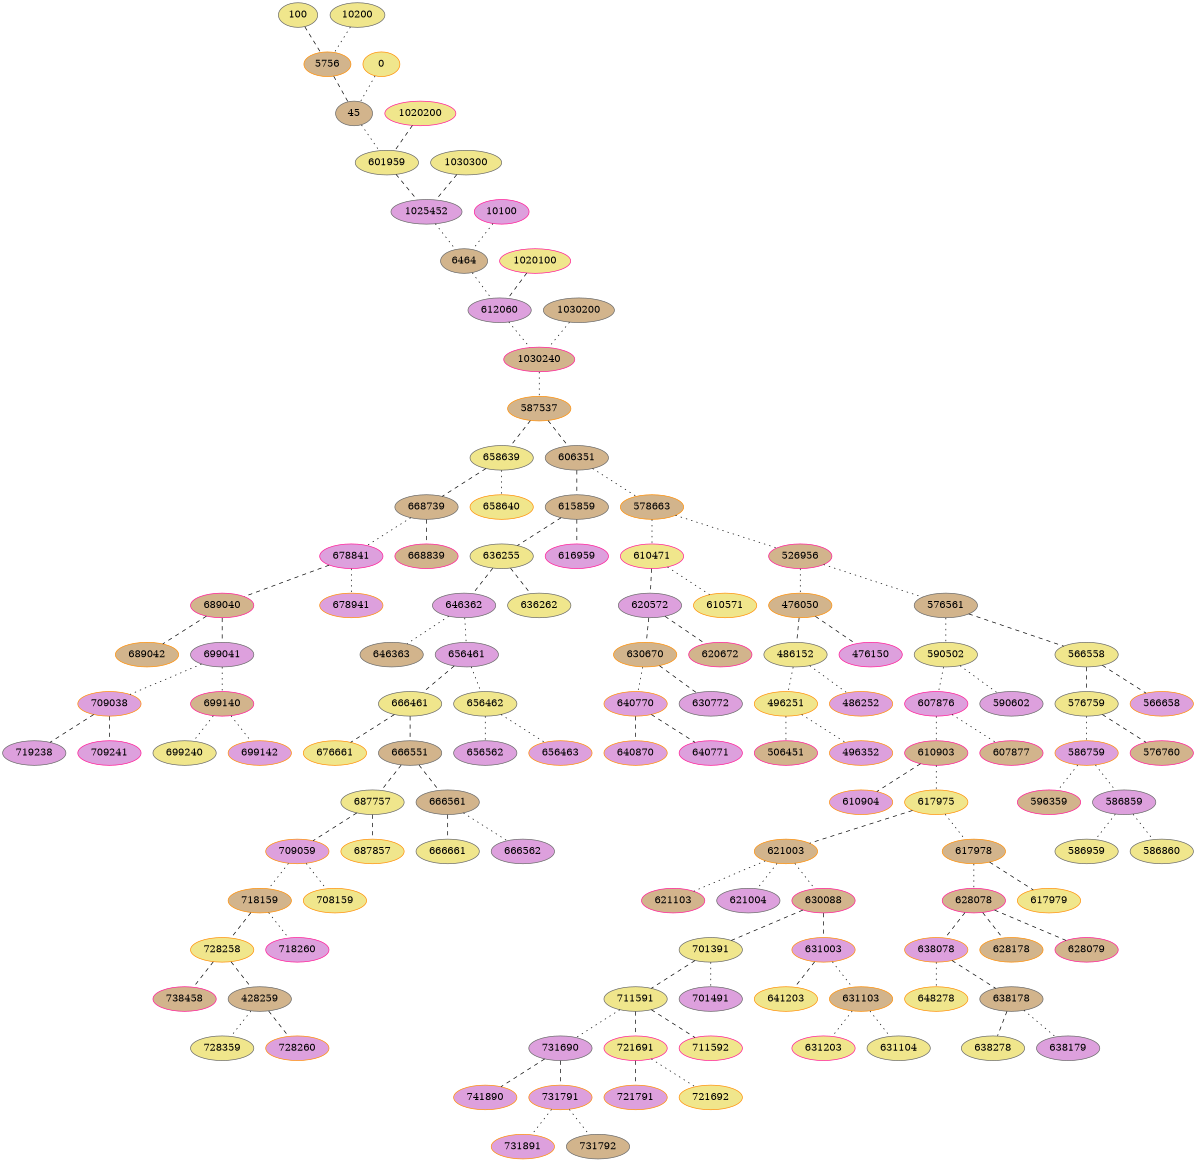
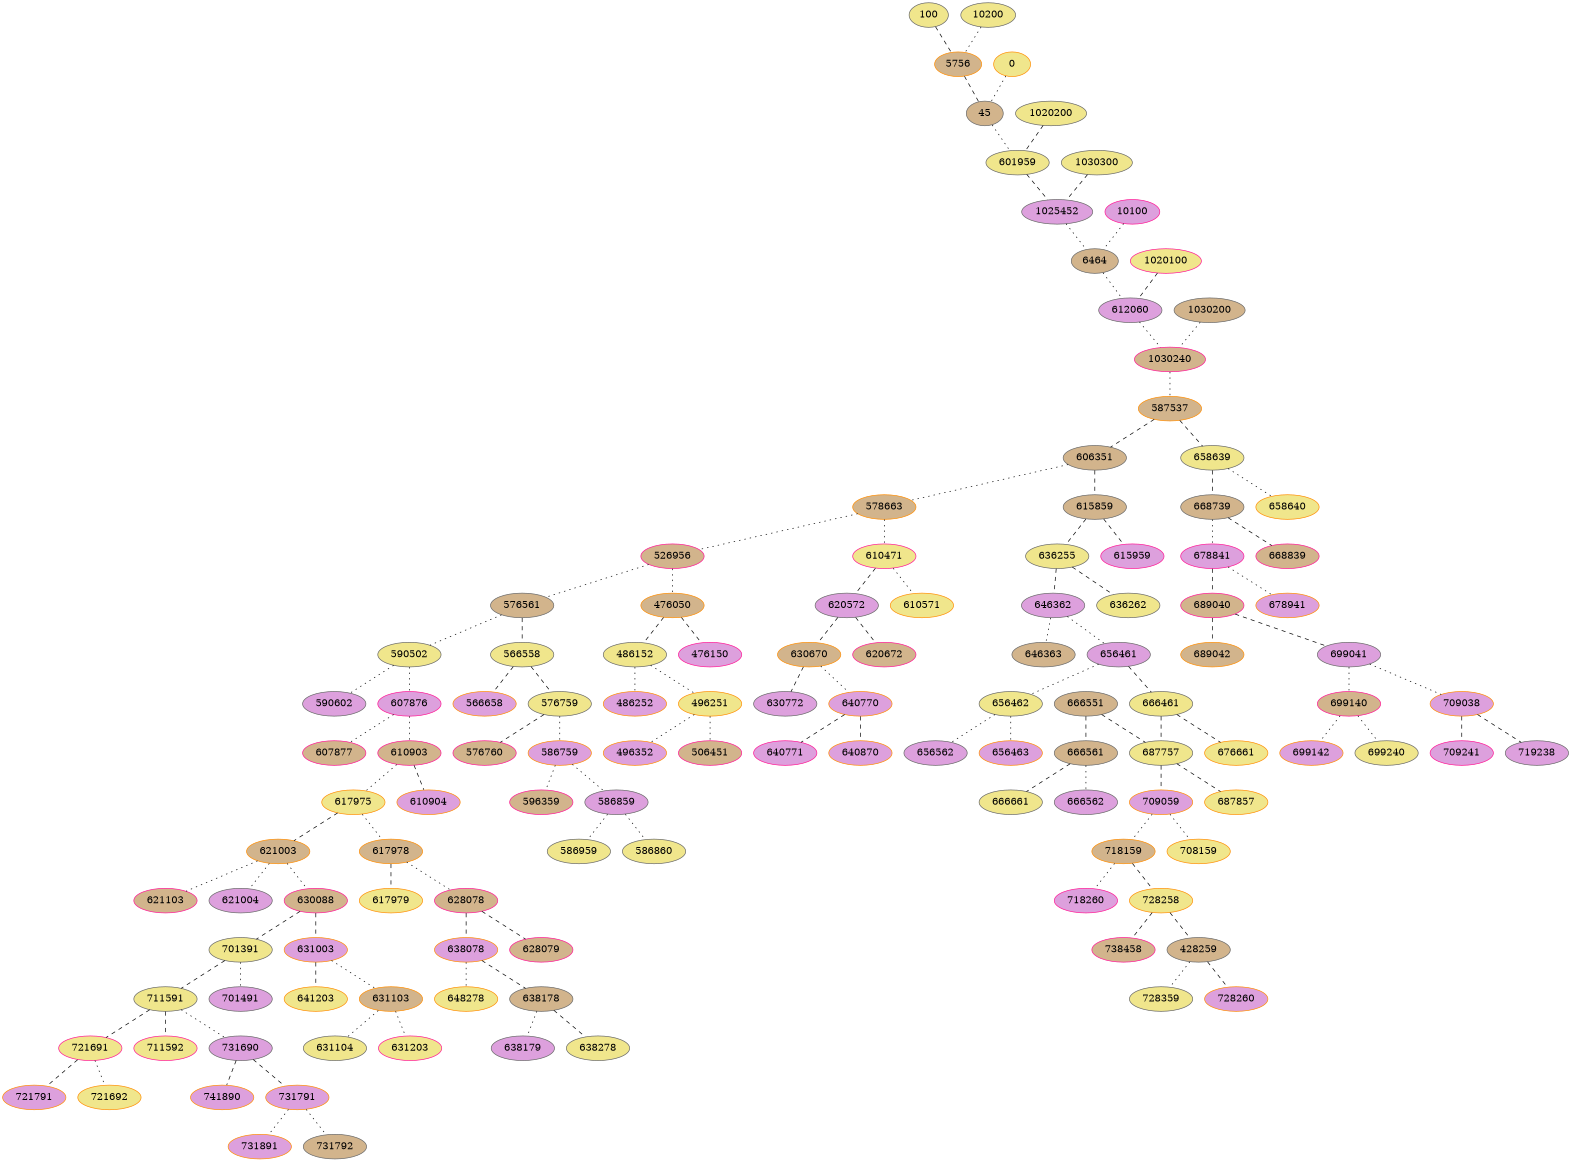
node "1020200": color deeppink -> gray40
node "616959": label "616959" -> "615959"
edge "666461" -- "666551": now "666461" -- "687757"
node "628178": removed
